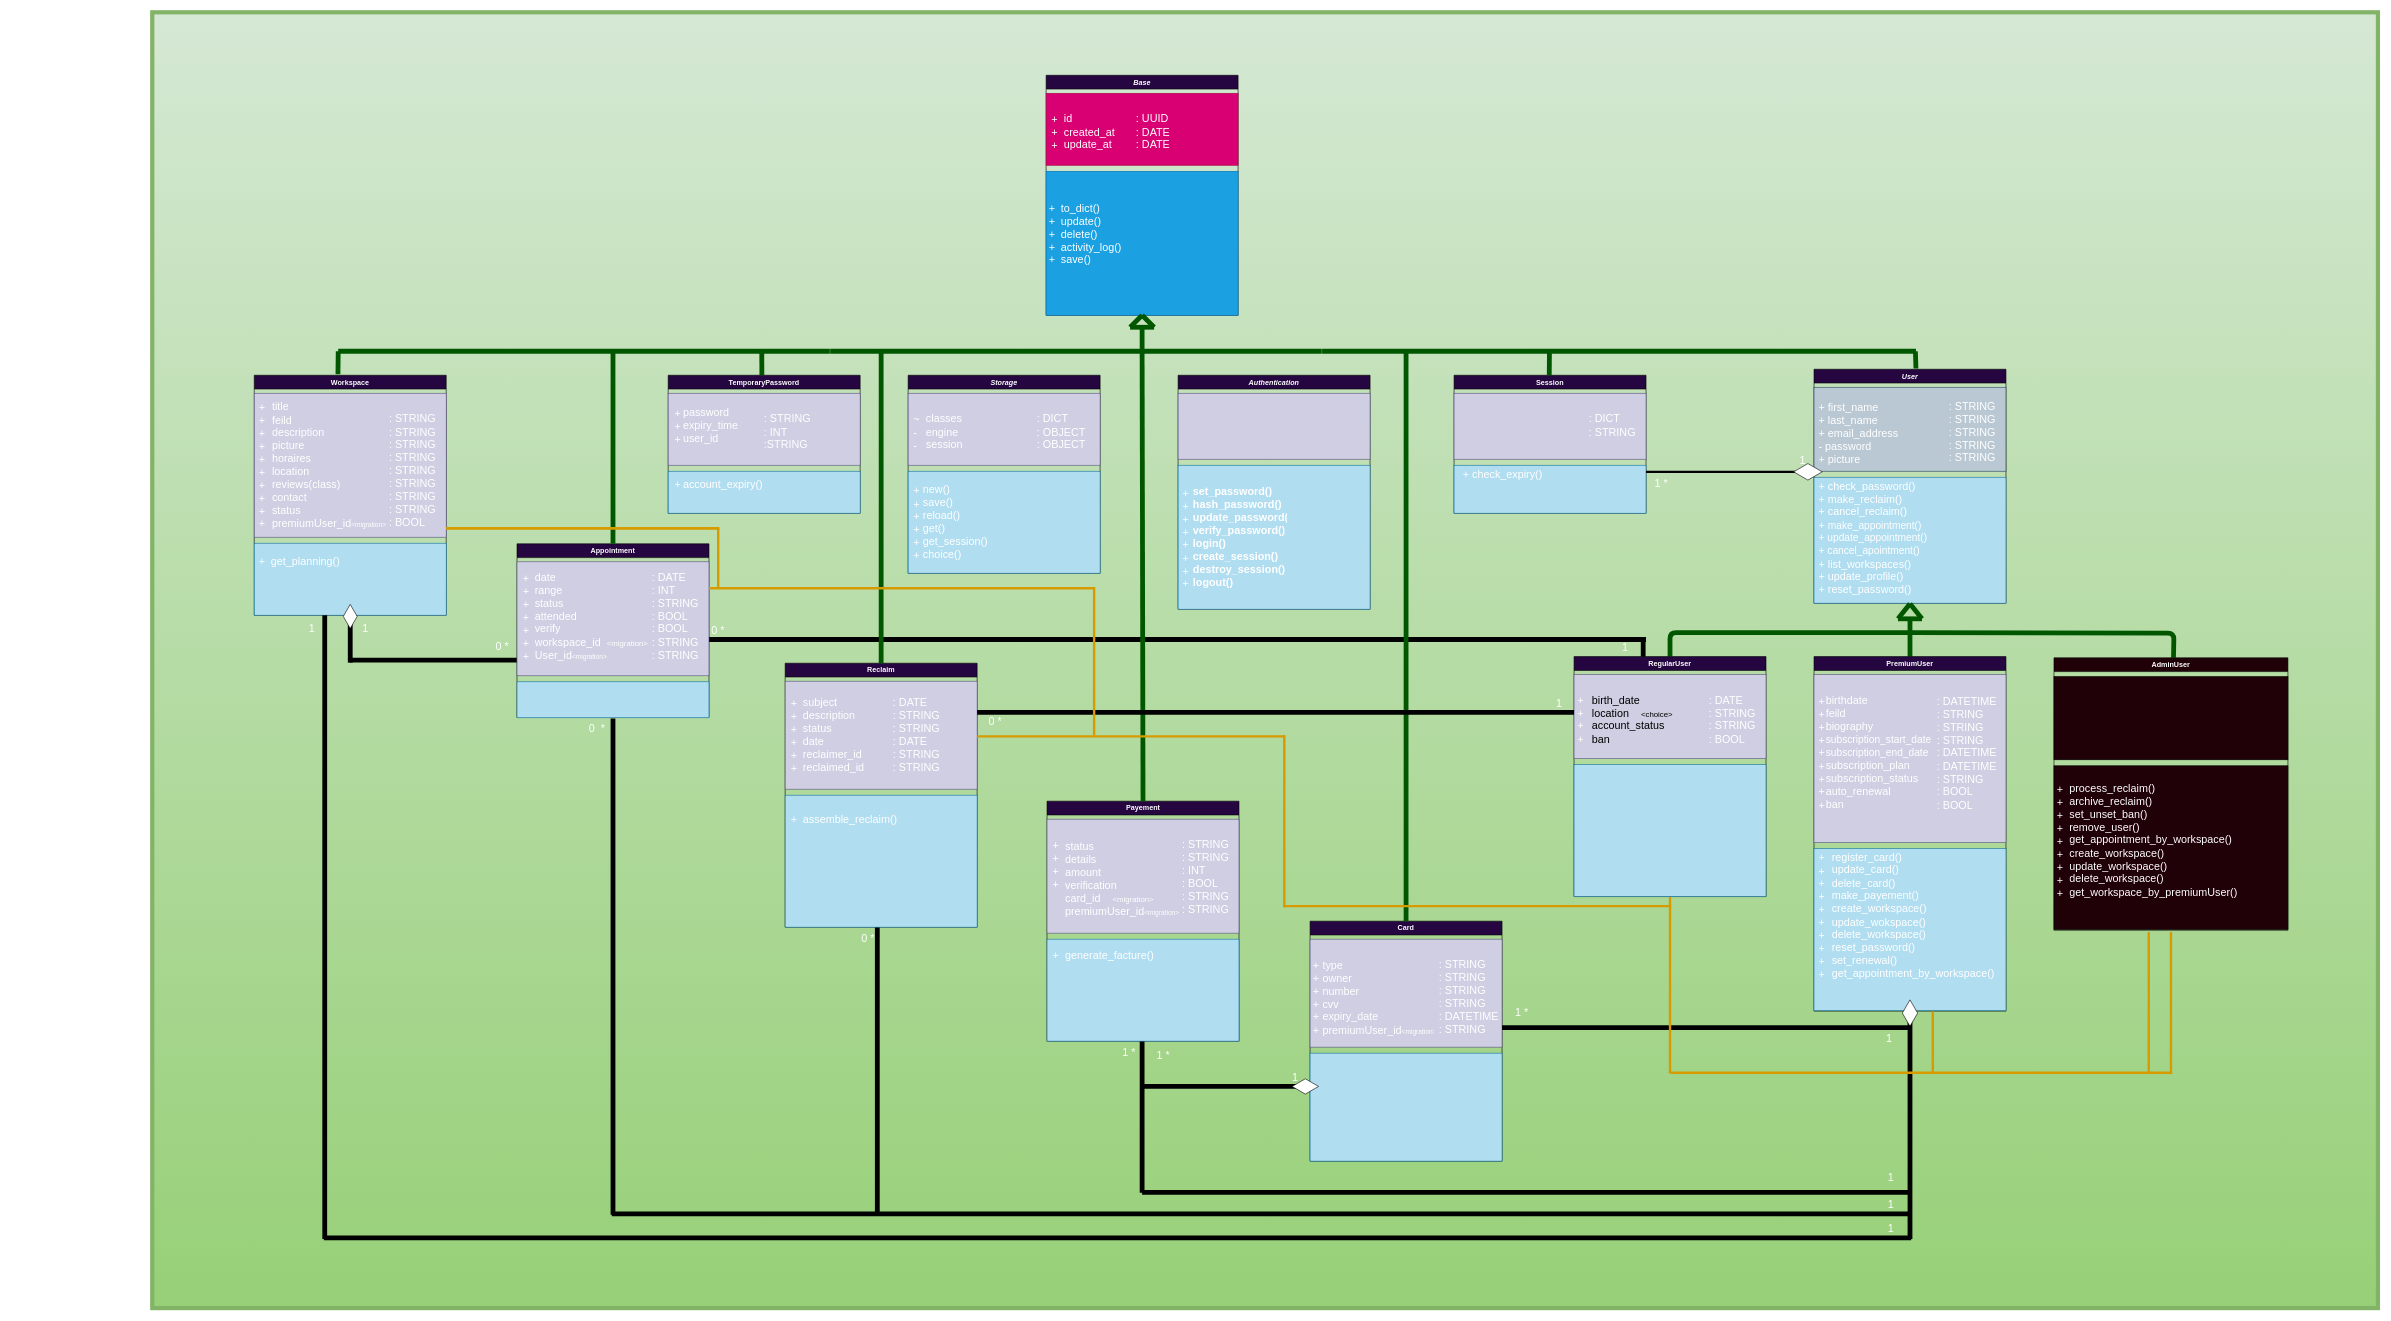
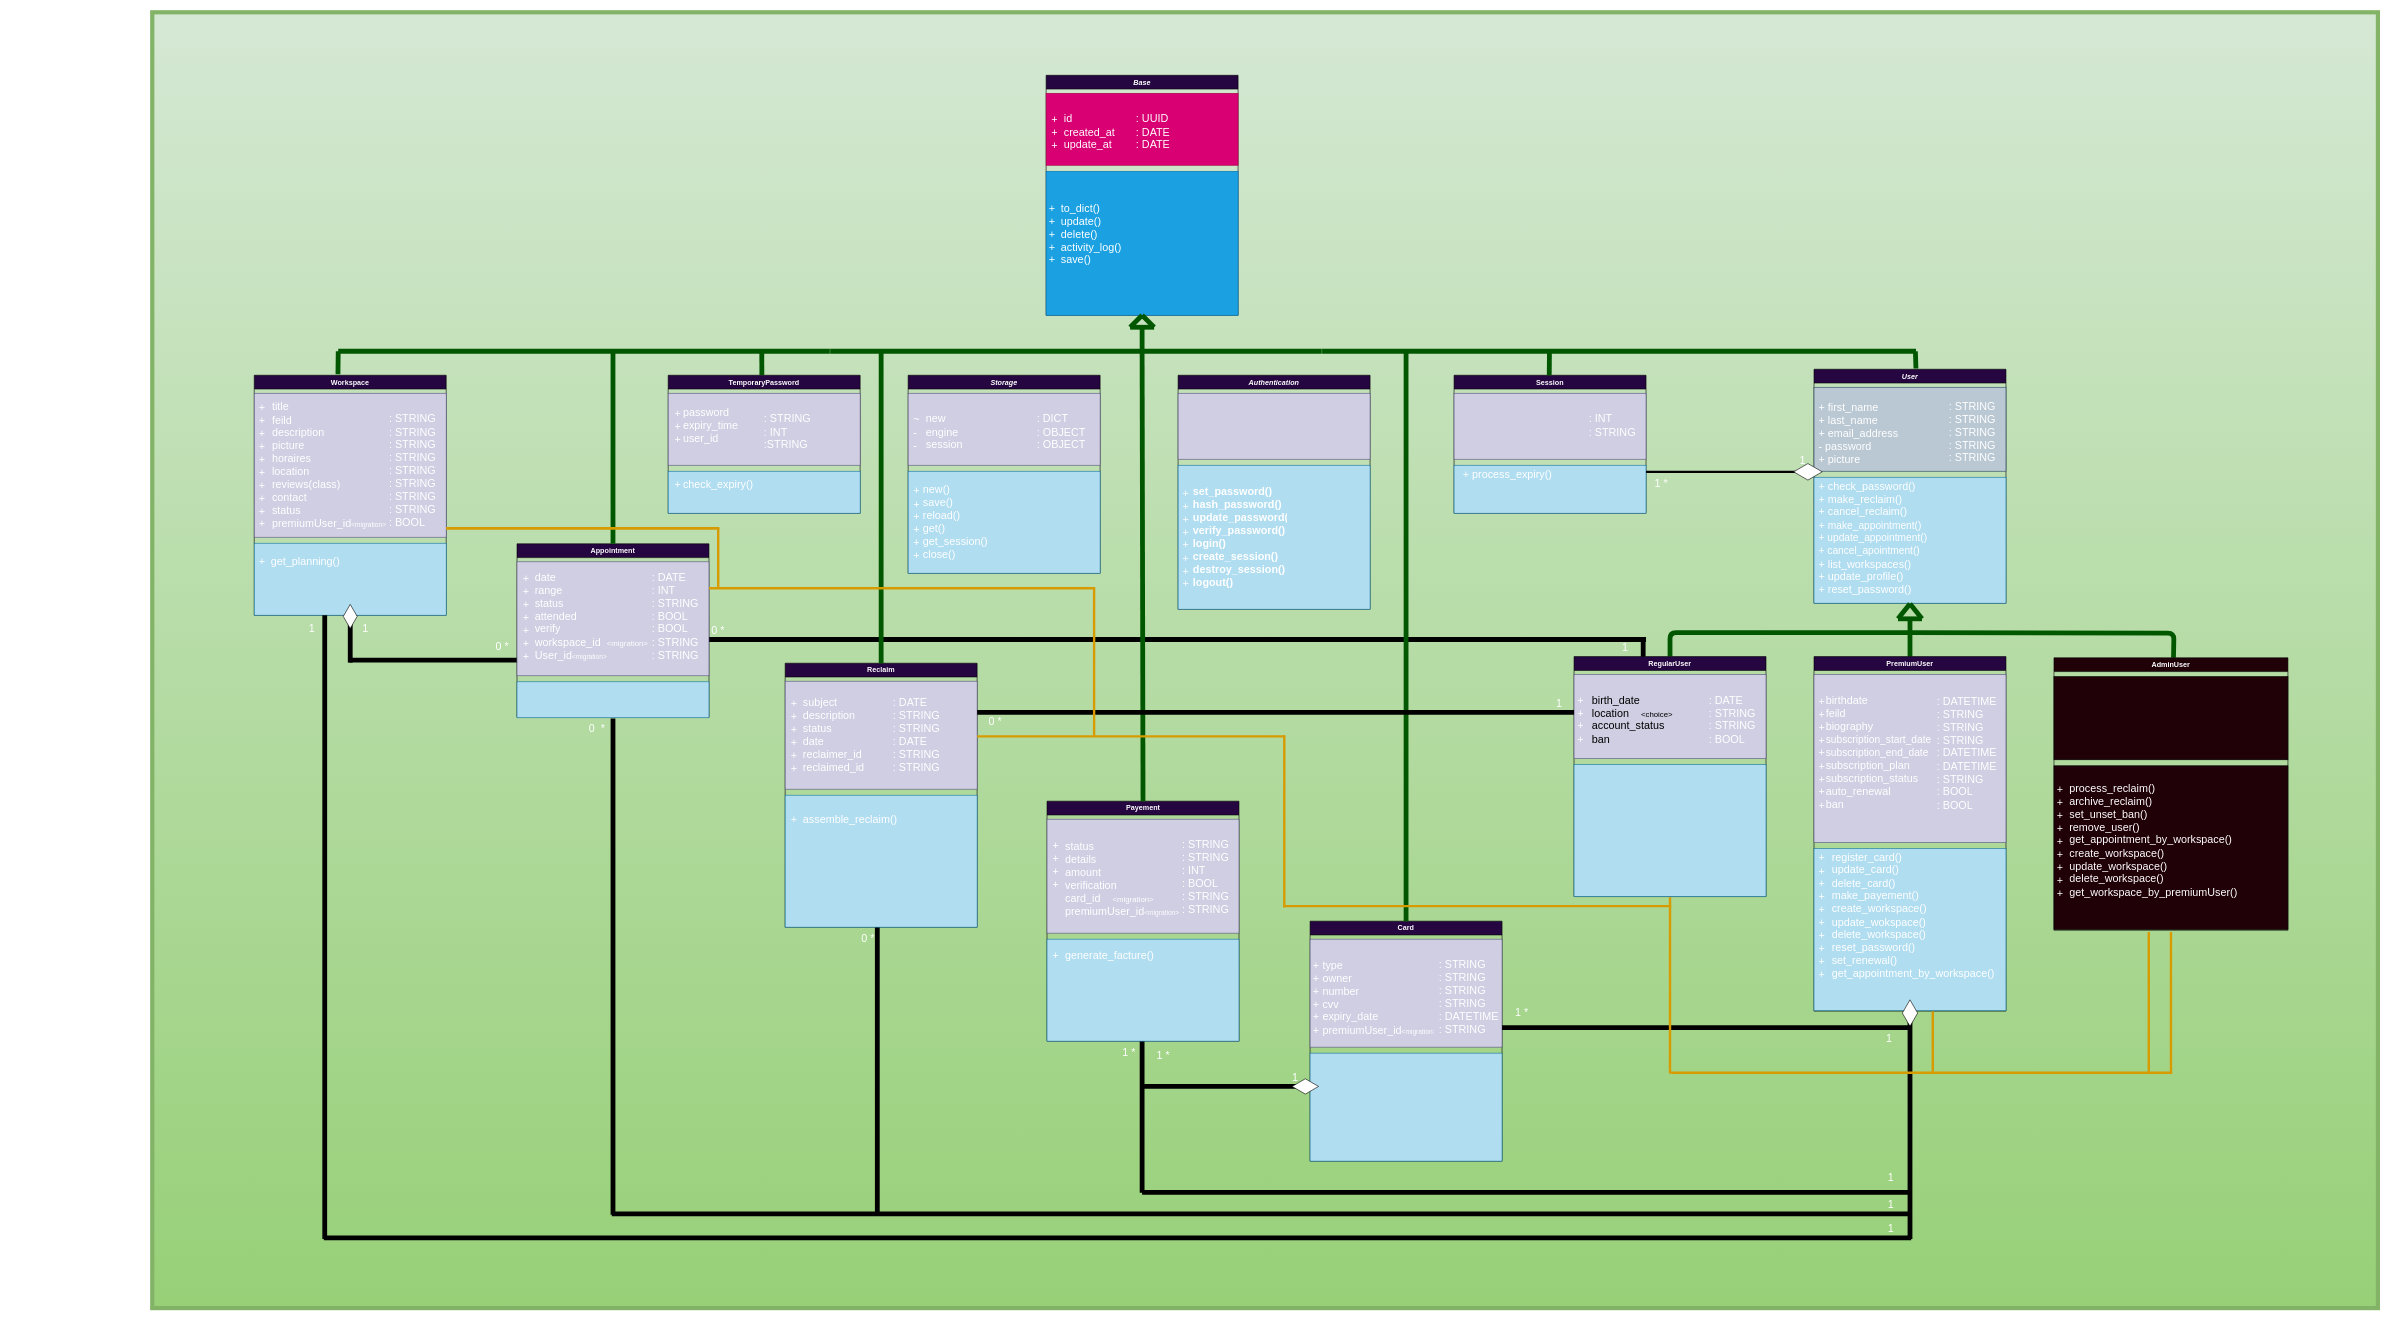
node ": DICT : STRING": label ": DICT : STRING" -> ": INT : STRING"
node "classes engine session": label "classes engine session" -> "new engine session"
node "+ check_expiry()": label "+ check_expiry()" -> "+ process_expiry()"
node "account_expiry()": label "account_expiry()" -> "check_expiry()"
node "new() save() reload() get() get_session() choice()": label "new() save() reload() get() get_session() choice()" -> "new() save() reload() get() get_session() close()"
